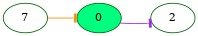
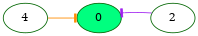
node "7": label "7" -> "4"
edge "0" -> "2": reversed
